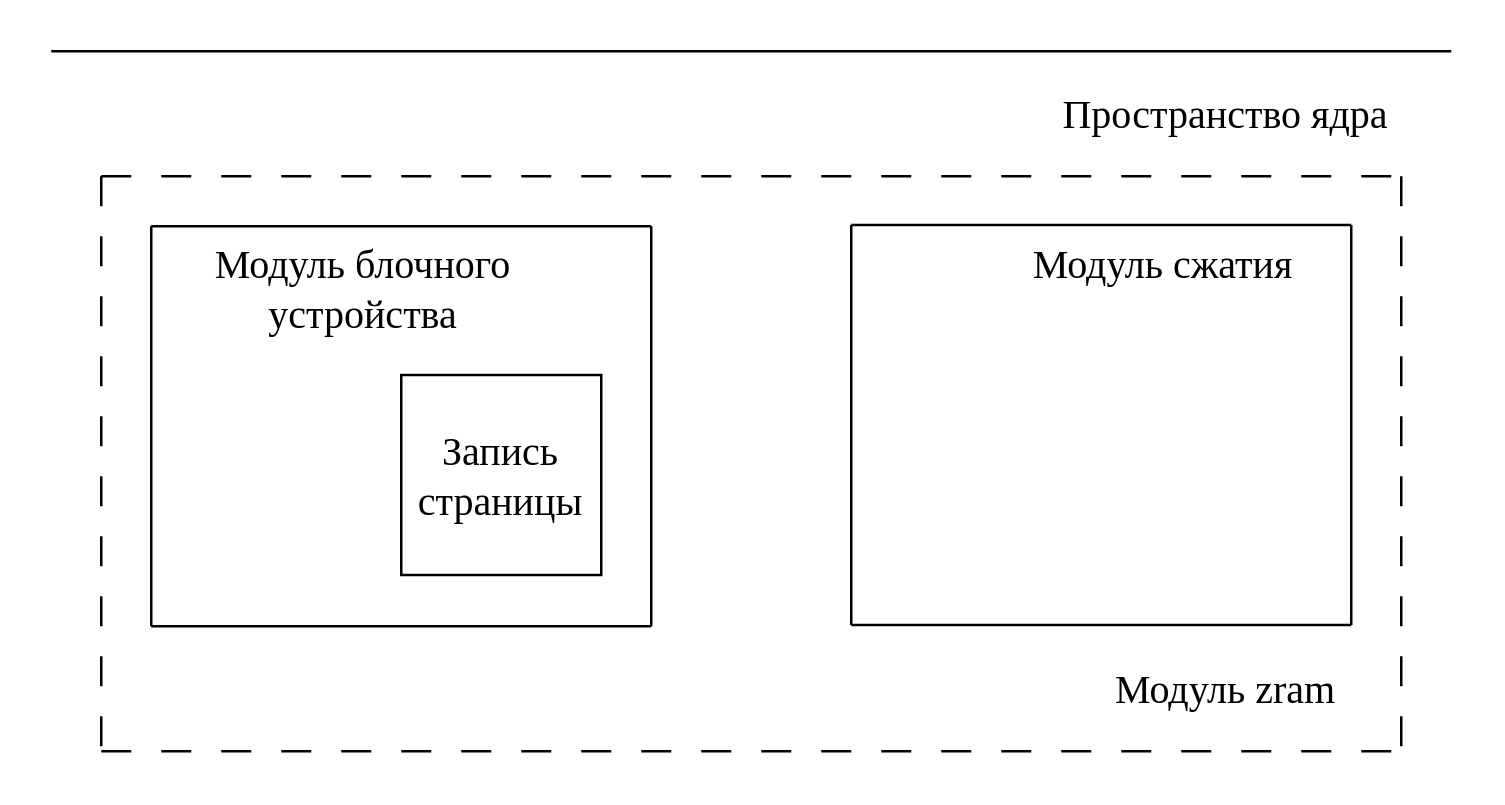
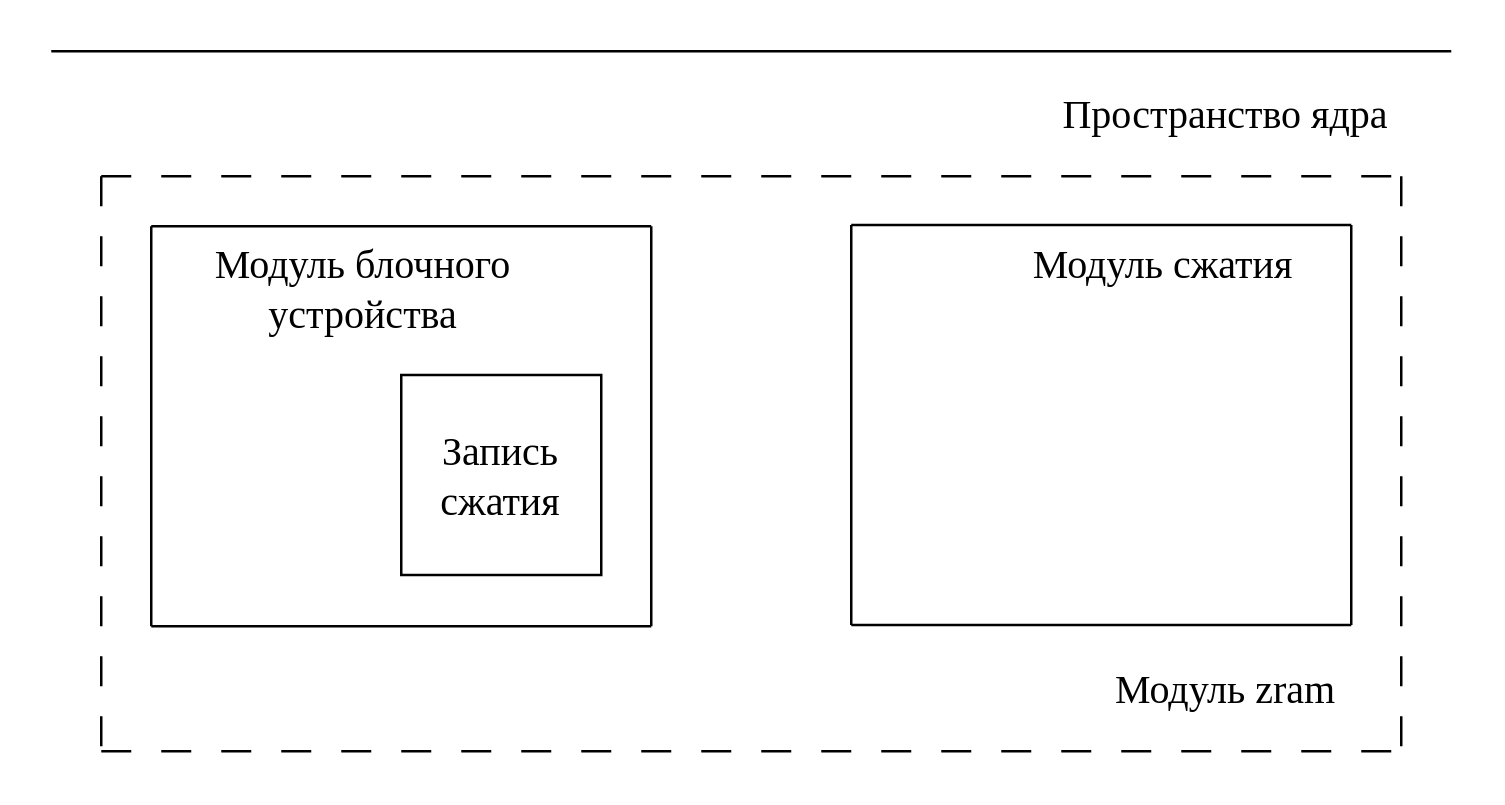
node "Запись страницы": label "Запись страницы" -> "Запись сжатия"
